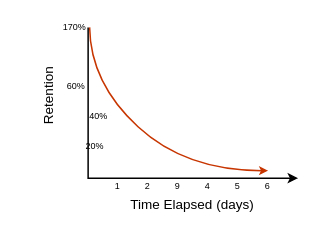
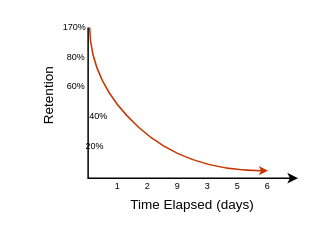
node "80%": added
node "4": label "4" -> "3"
